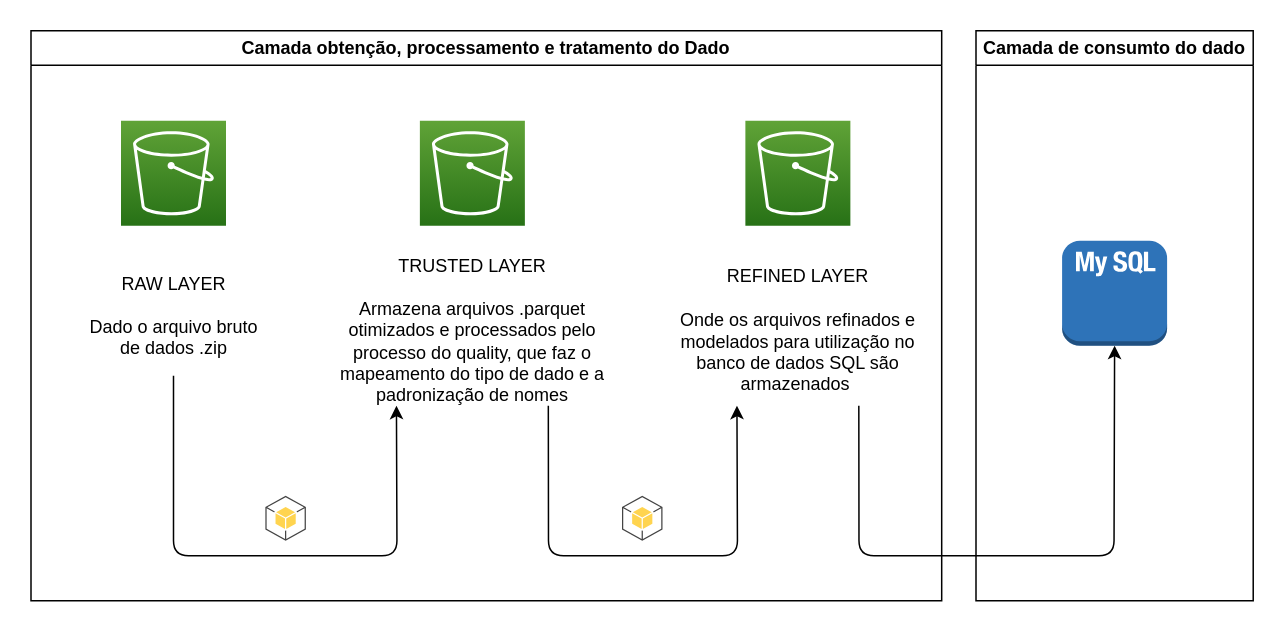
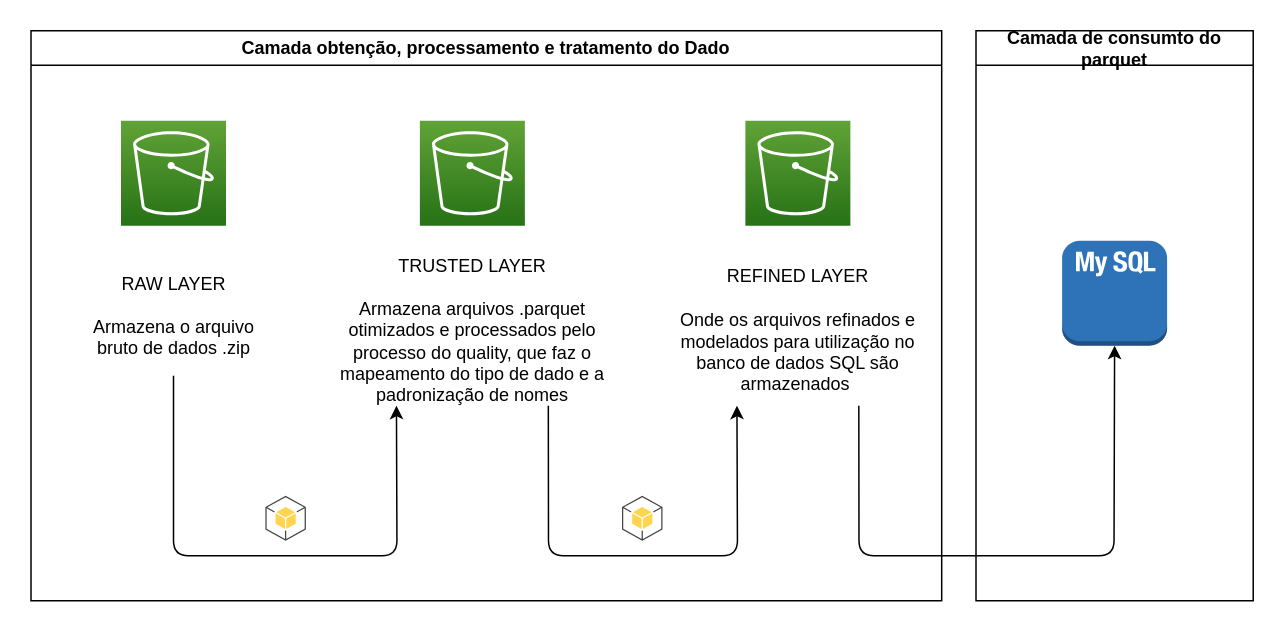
node "Camada de consumto do dado": label "Camada de consumto do dado" -> "Camada de consumto do parquet"
node "RAW LAYER Dado o arquivo bruto de dados .zip": label "RAW LAYER Dado o arquivo bruto de dados .zip" -> "RAW LAYER Armazena o arquivo bruto de dados .zip"
